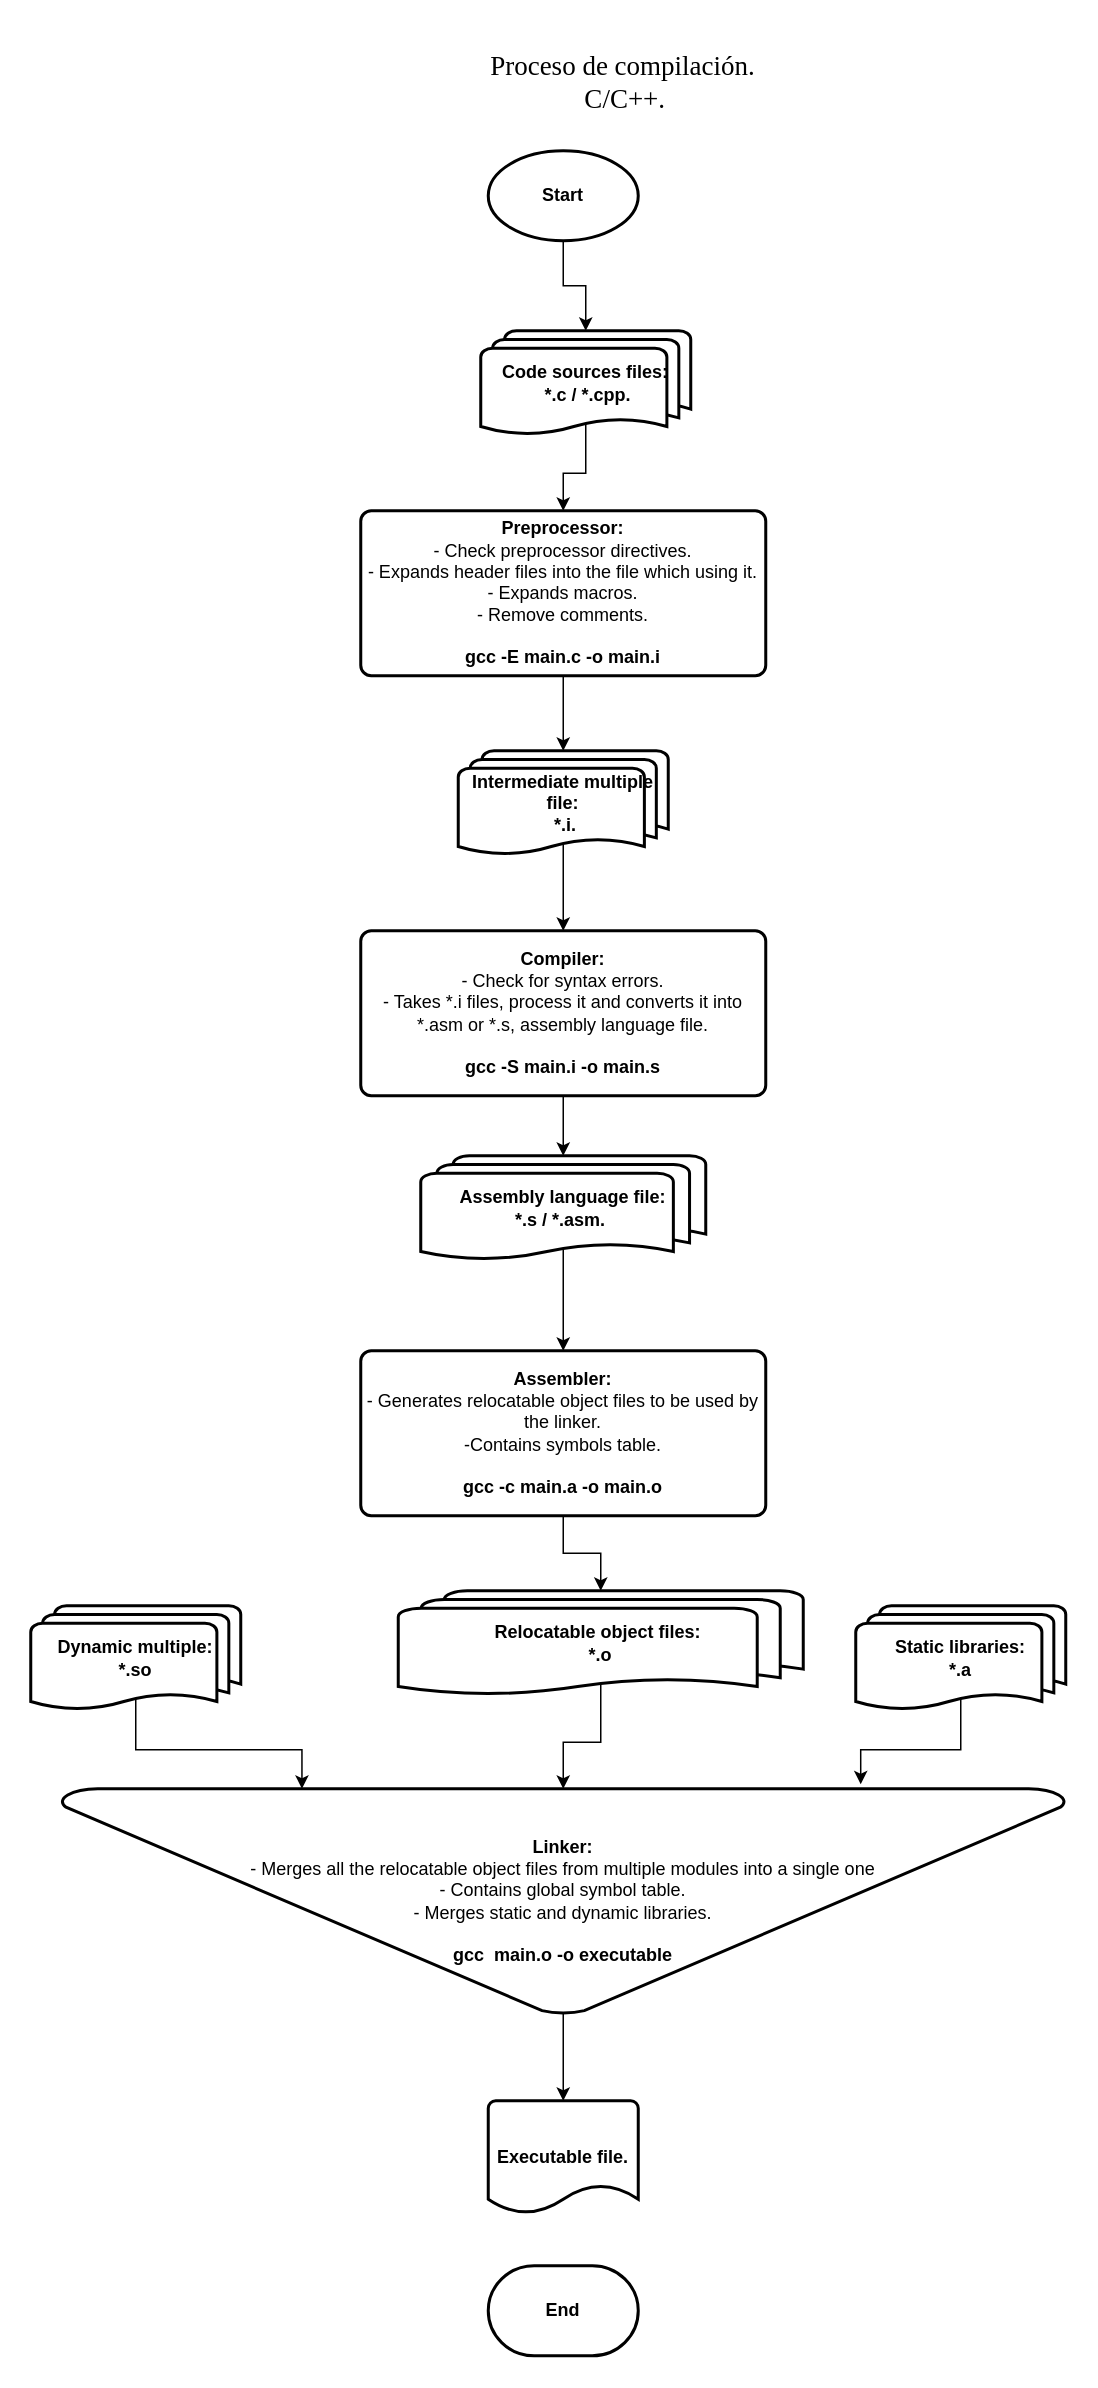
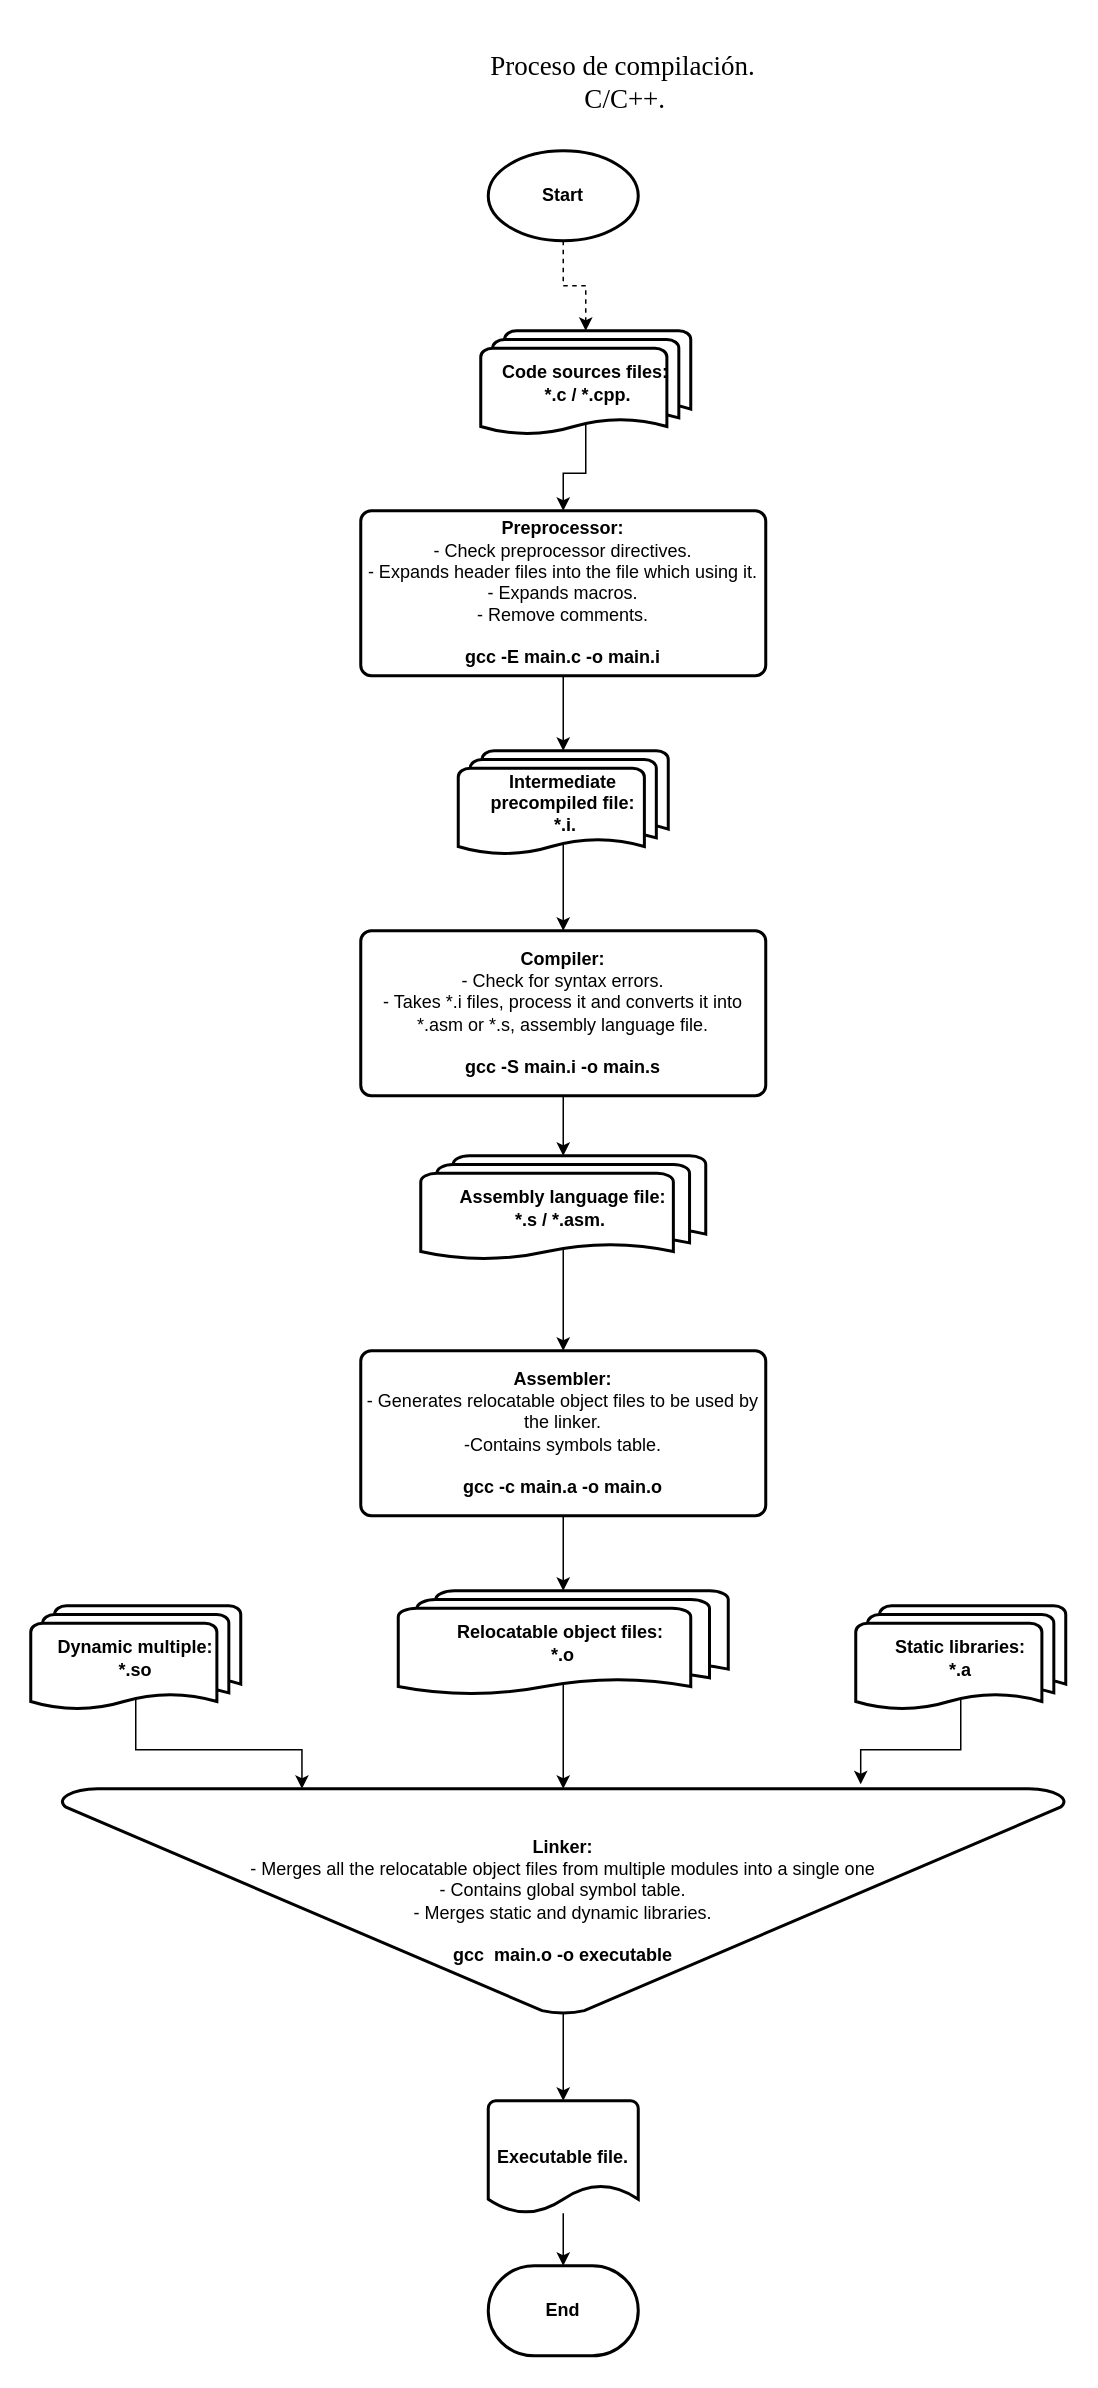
edge "Start" -> "Code sources files: *.c / *.cpp.": style solid -> dashed
node "Intermediate multiple file: *.i.": label "Intermediate multiple file: *.i." -> "Intermediate precompiled file: *.i."
node "Relocatable object files: *.o": size 405x105 -> 330x105
edge "Executable file." -> "End": added
